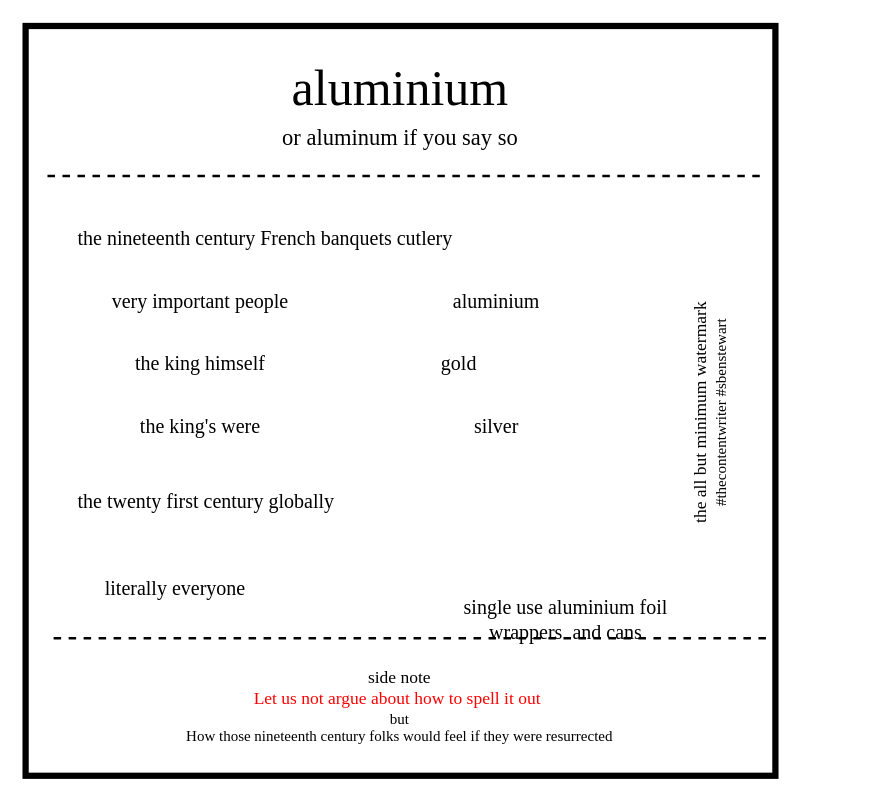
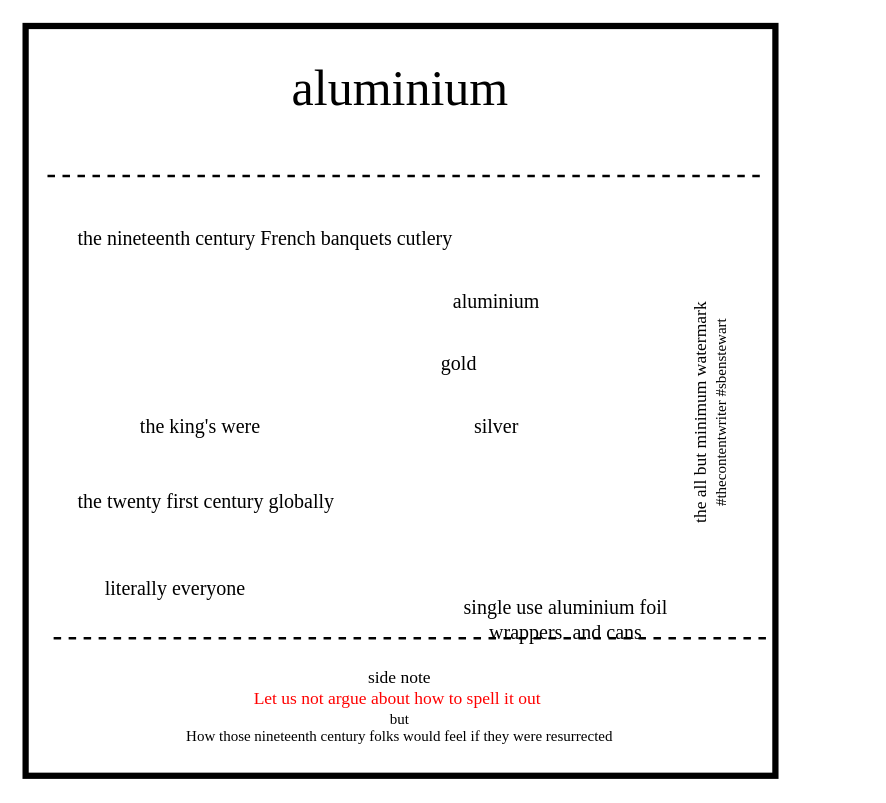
node "or aluminum if you say so": removed
node "very important people": removed
node "the king himself": removed
